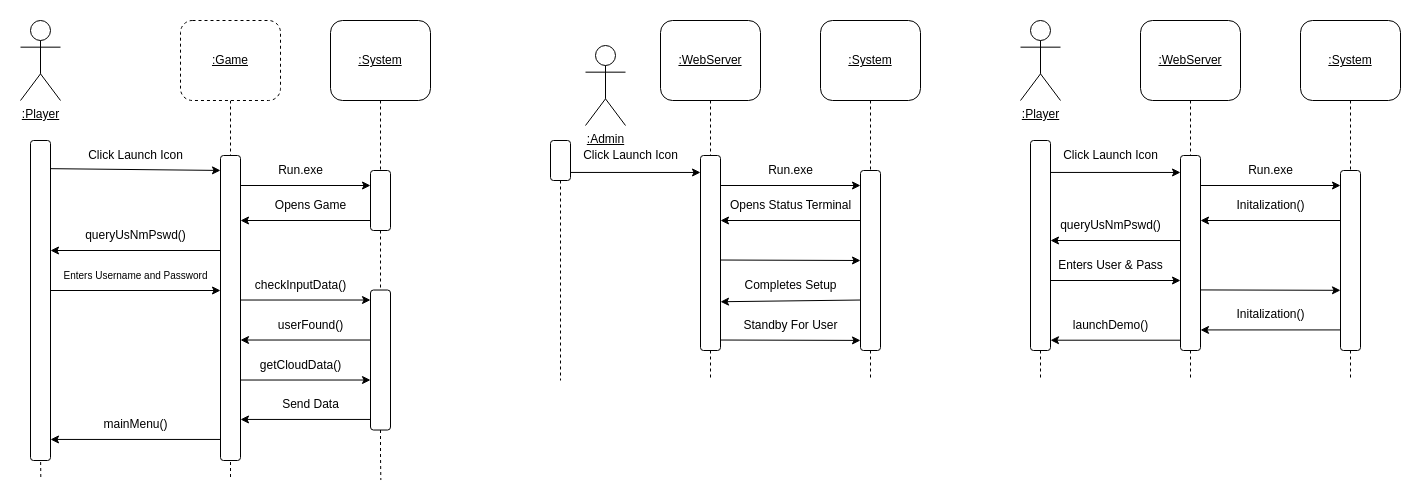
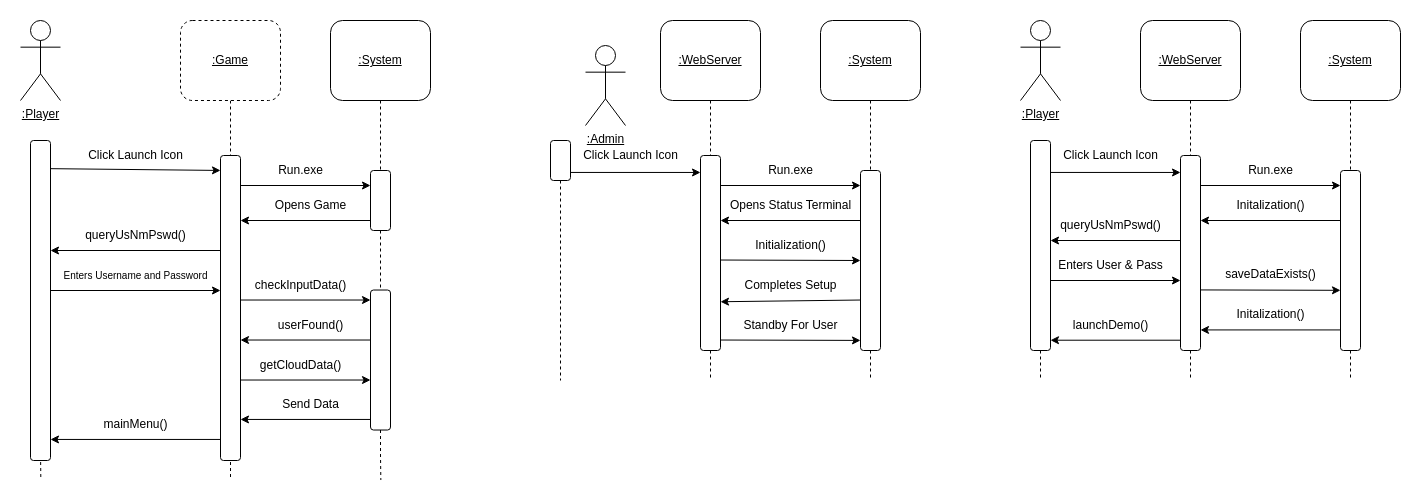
node "Initialization()": added
node "saveDataExists()": added
